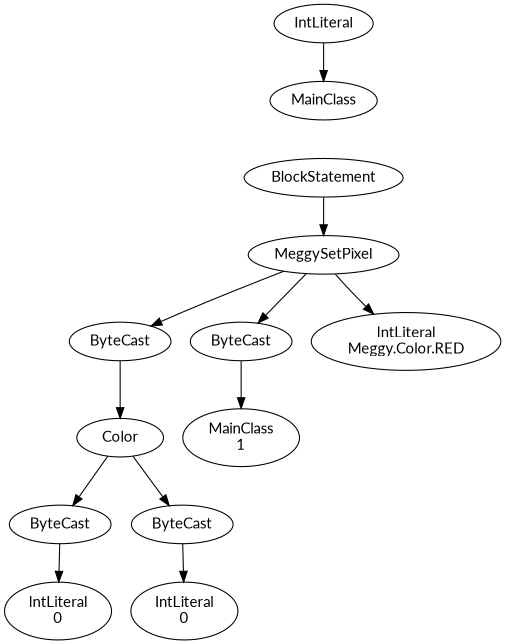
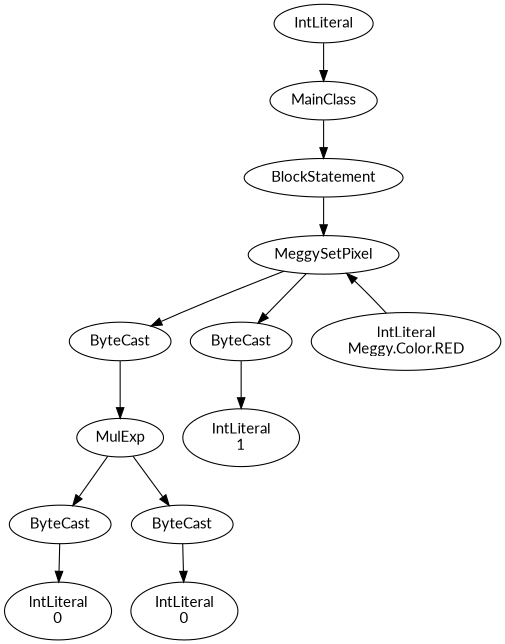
edge "MainClass" -> "BlockStatement": added
edge "MeggySetPixel" -> "IntLiteral Meggy.Color.RED": reversed
node "Color": label "Color" -> "MulExp"
node "MainClass 1": label "MainClass 1" -> "IntLiteral 1"
